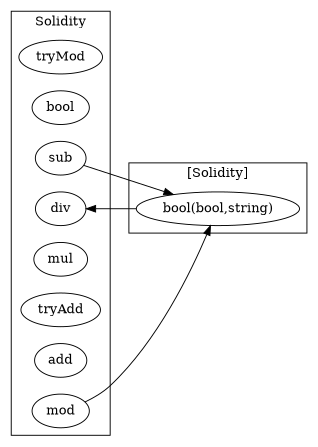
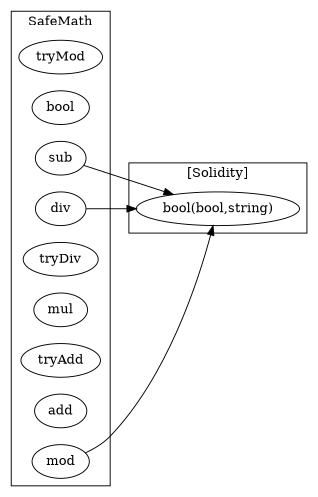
cluster "Solidity": label "Solidity" -> "SafeMath"
edge "bool(bool,string)" -> "div": reversed
node "tryDiv": added
